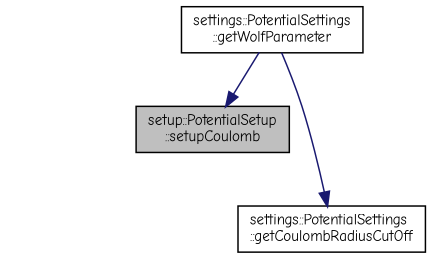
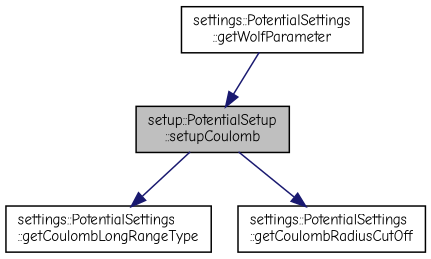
edge "settings::PotentialSettings ::getWolfParameter" -> "settings::PotentialSettings ::getCoulombRadiusCutOff": now "setup::PotentialSetup ::setupCoulomb" -> "settings::PotentialSettings ::getCoulombRadiusCutOff"
node "settings::PotentialSettings ::getCoulombLongRangeType": added
